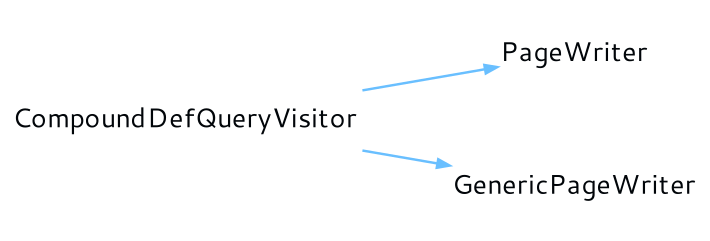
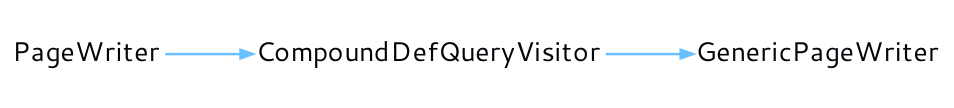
edge "CompoundDefQueryVisitor" -> "PageWriter": reversed
